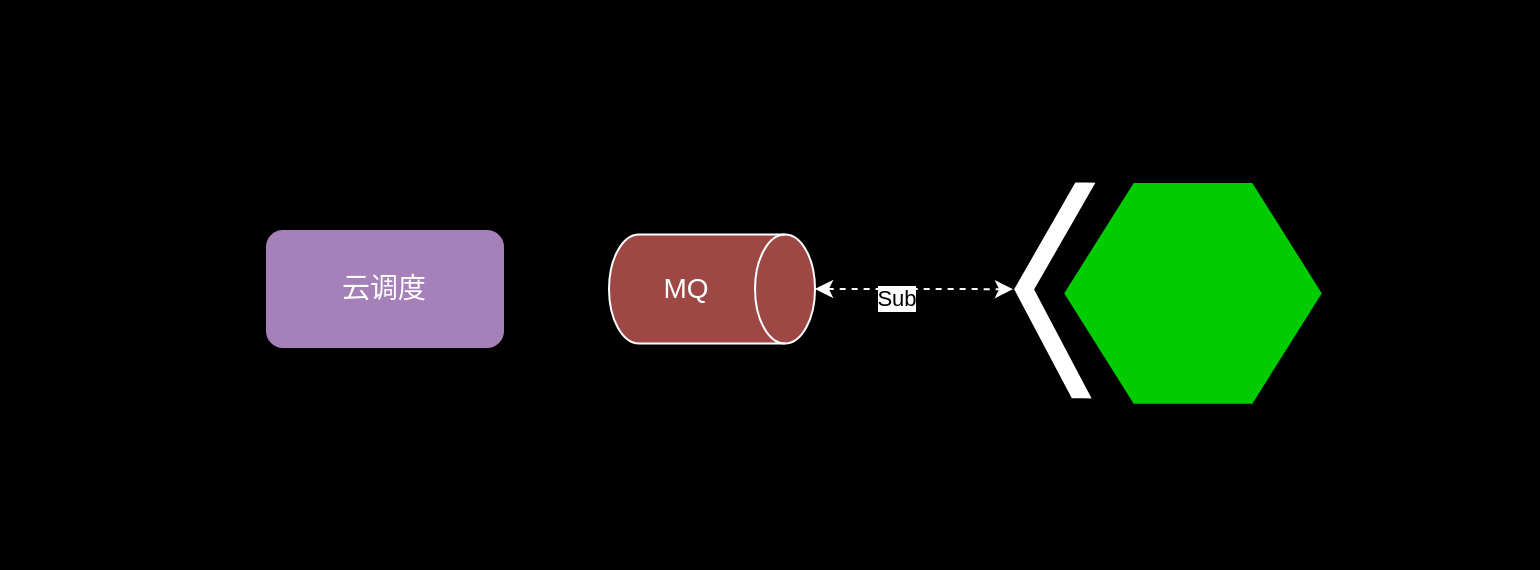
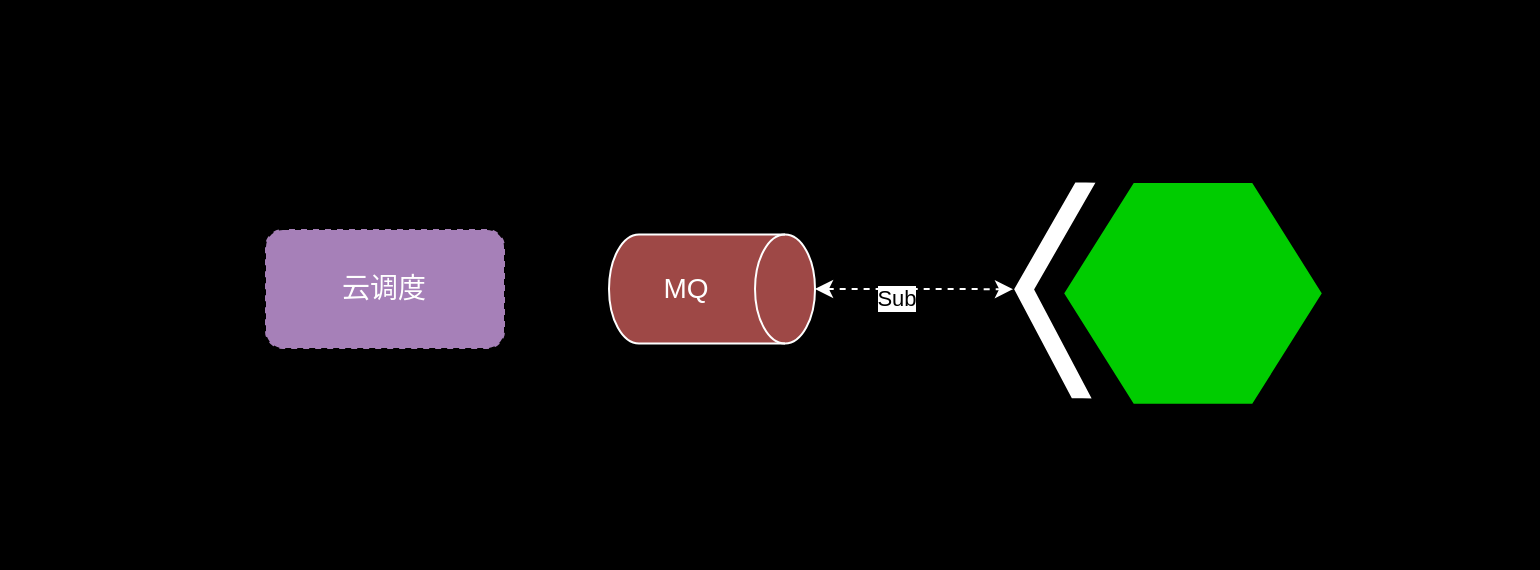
node "云调度": style solid -> dashed
